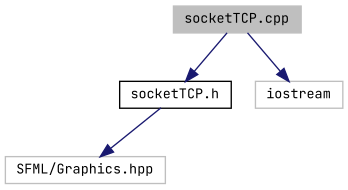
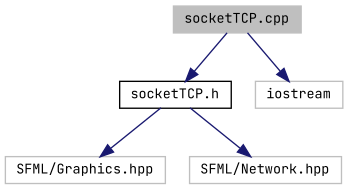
node "SFML/Network.hpp": added
